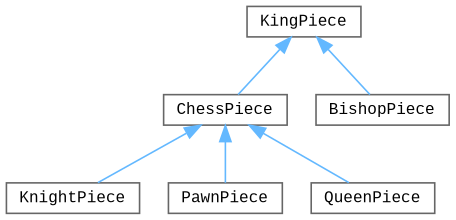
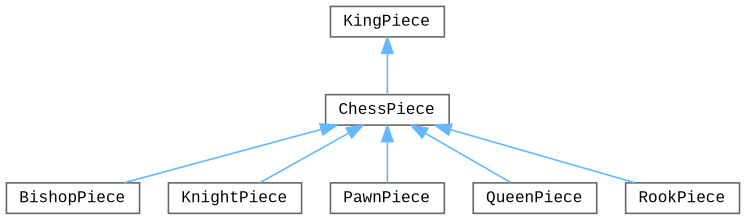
edge "BishopPiece" -> "KingPiece": now "BishopPiece" -> "ChessPiece"
node "RookPiece": added
